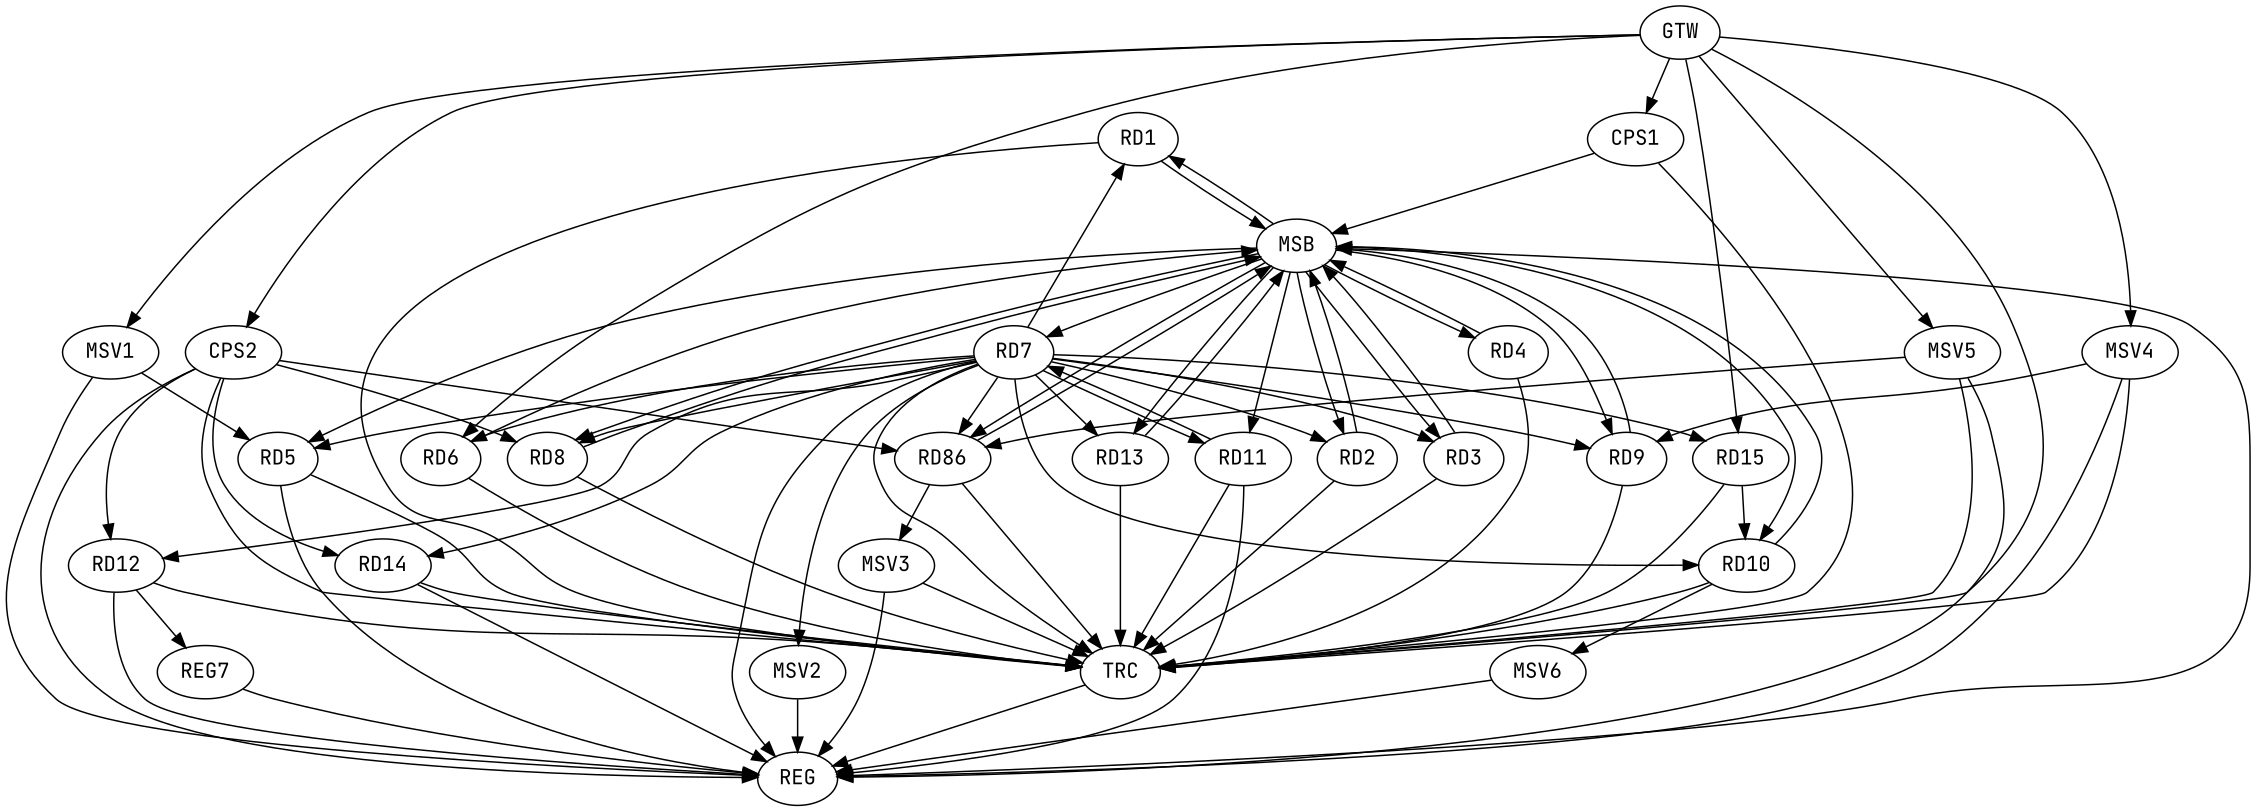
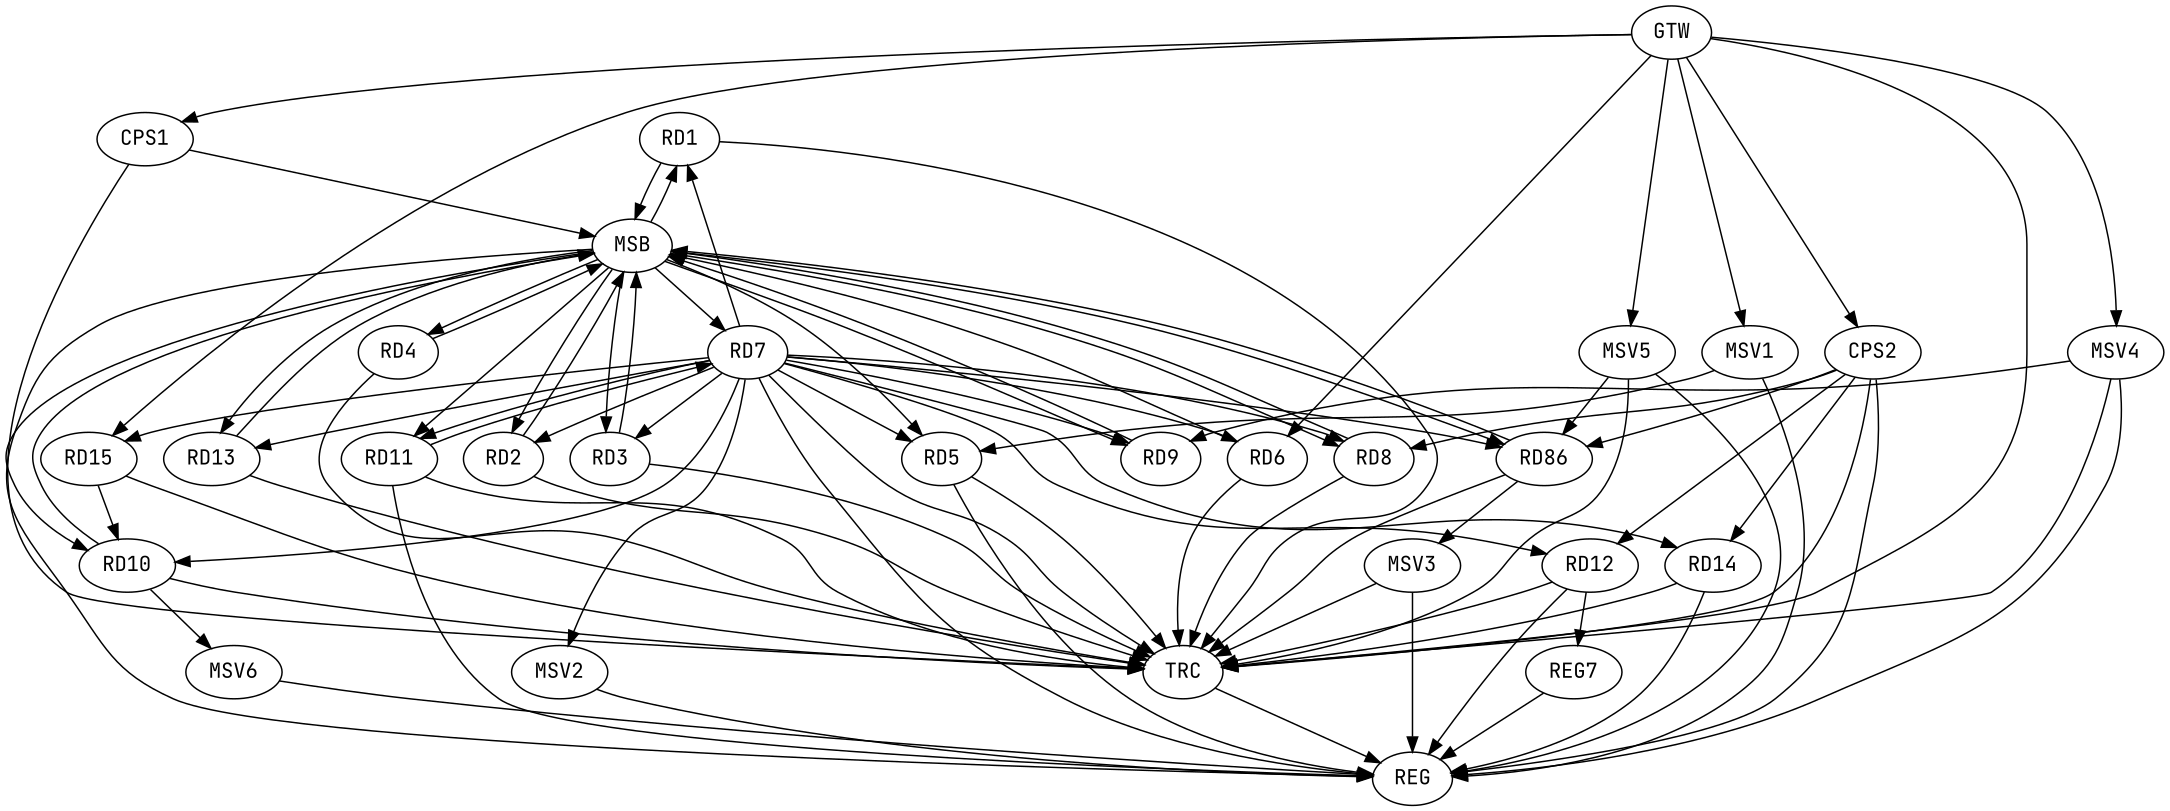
edge "RD9" -> "TRC": removed
